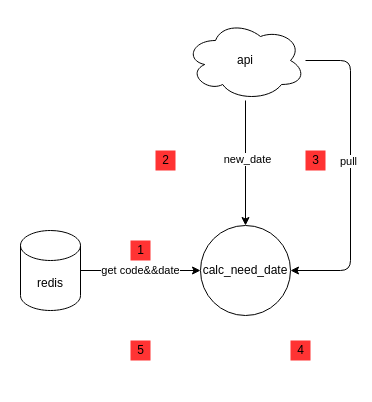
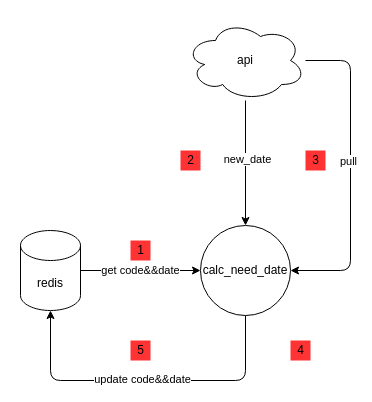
node "2": moved (166, 161) -> (191, 161)
edge "calc_need_date" -> "redis": added, label "update code&&date"
